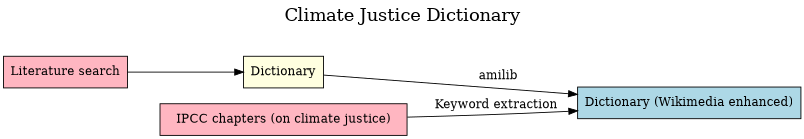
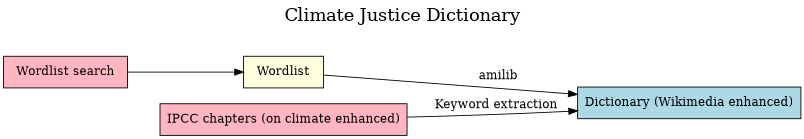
node "Literature search": label "Literature search" -> "Wordlist search"
node "Dictionary": label "Dictionary" -> "Wordlist"
node "IPCC chapters (on climate justice)": label "IPCC chapters (on climate justice)" -> "IPCC chapters (on climate enhanced)"
